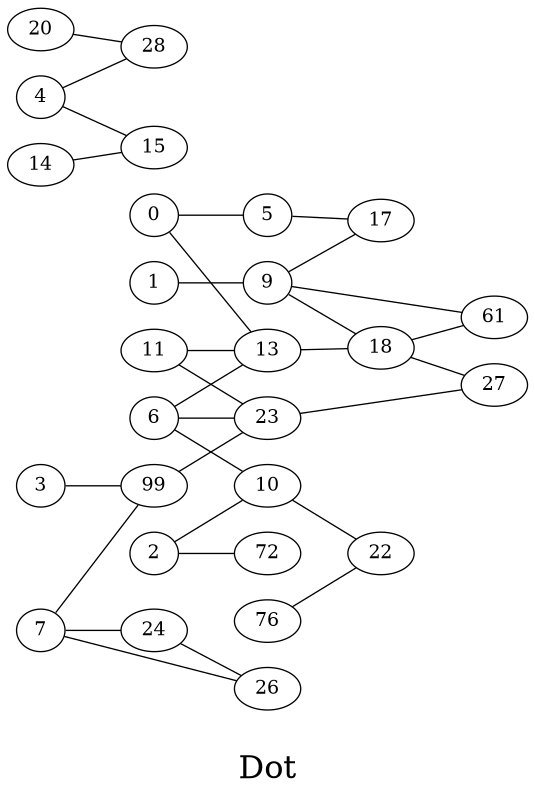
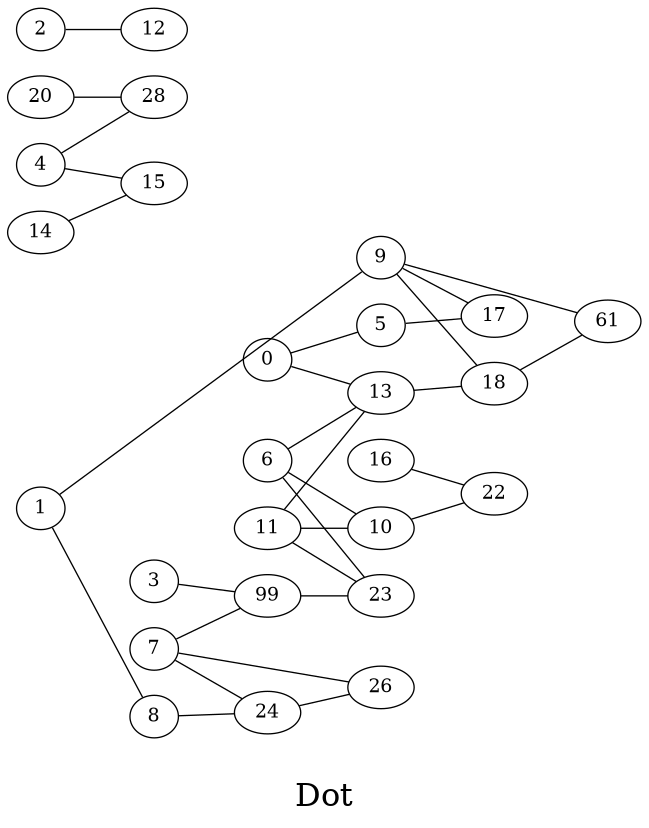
node "27": removed
edge "10" -- "2": now "10" -- "11"
node "72": label "72" -> "12"
node "76": label "76" -> "16"
node "8": added
